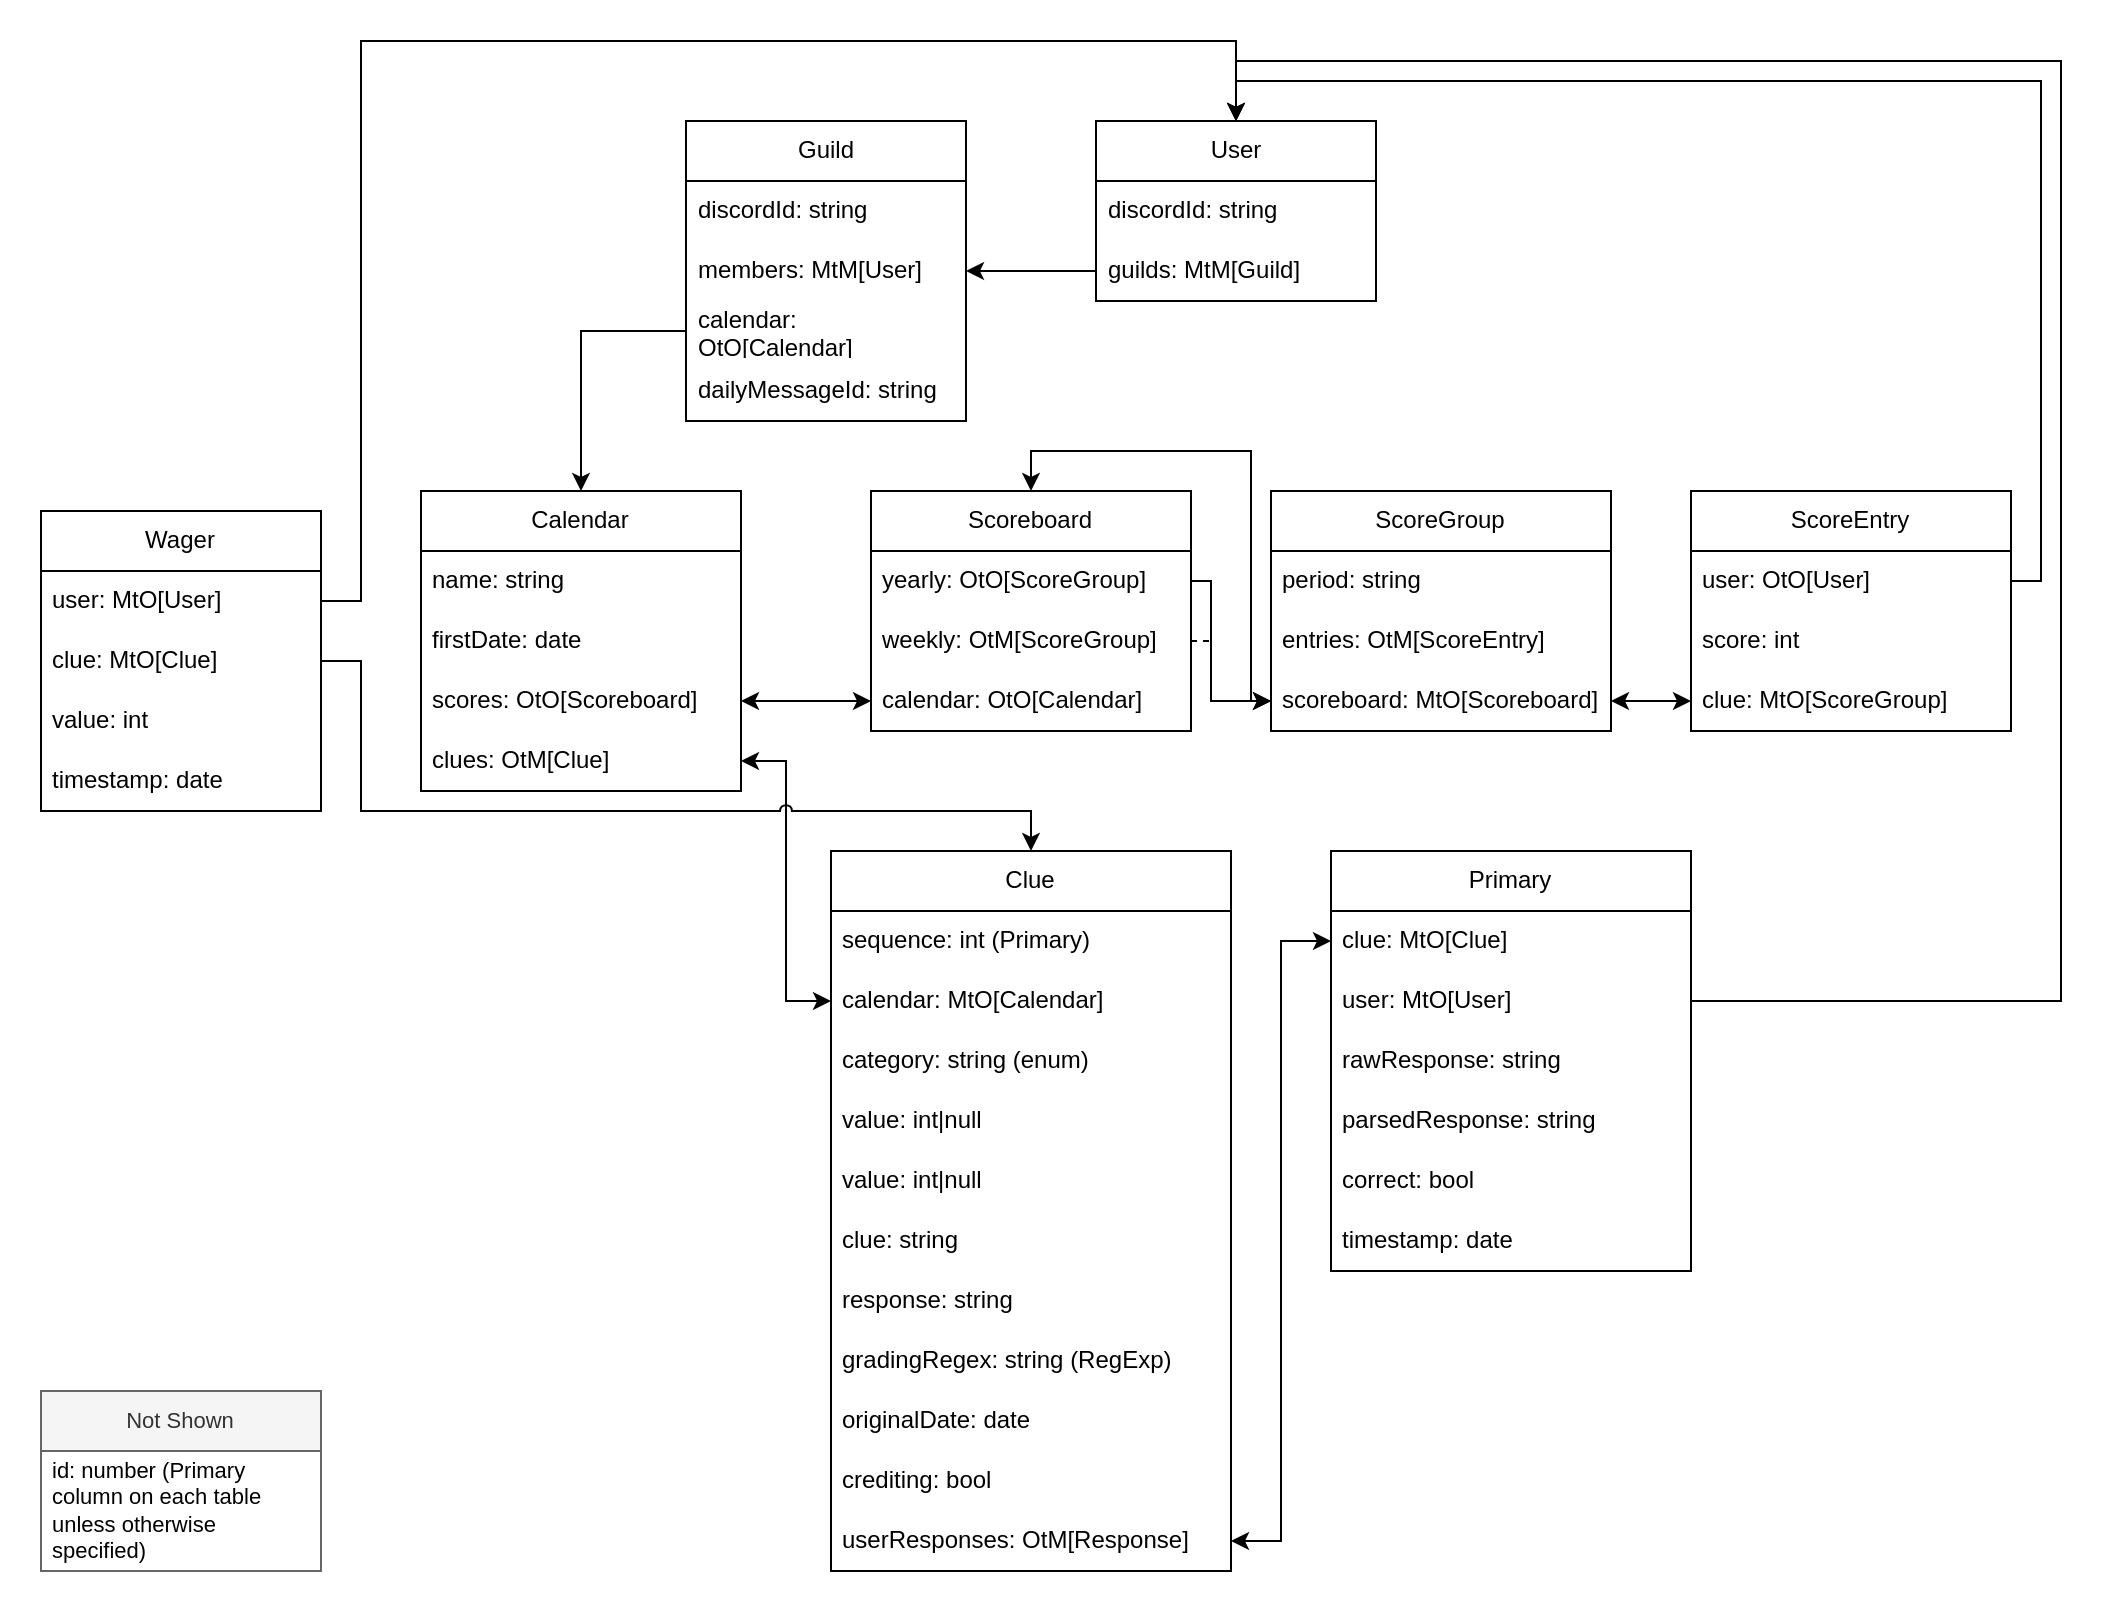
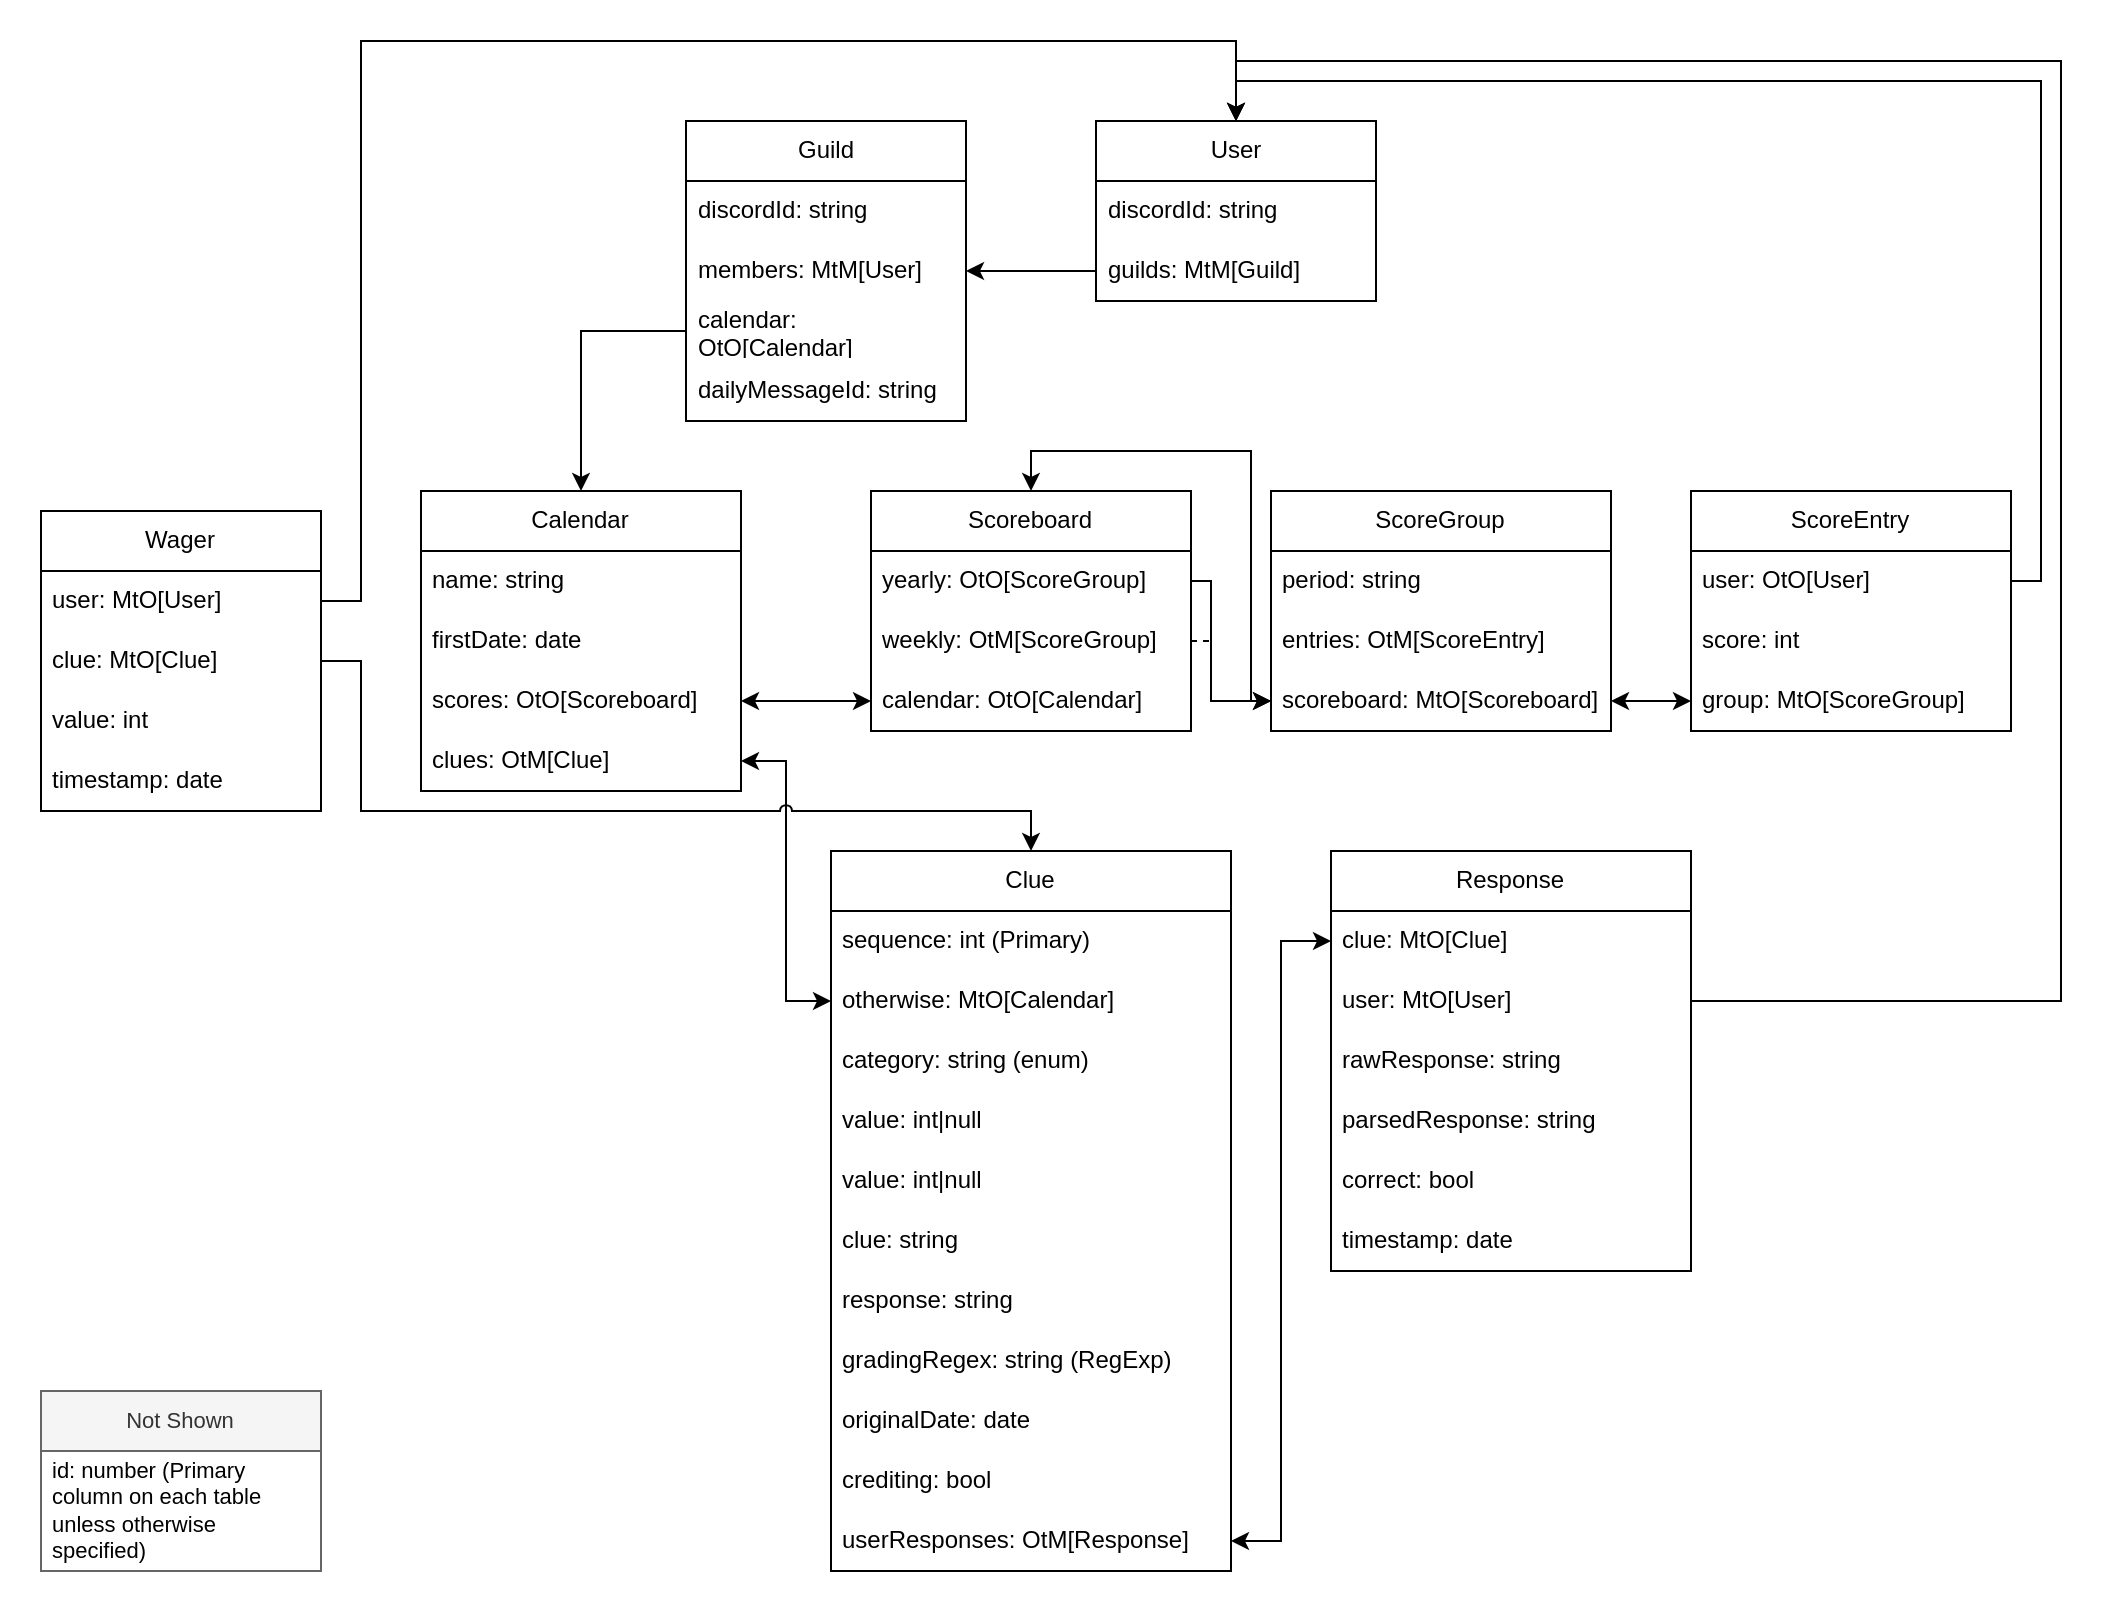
node "clue: MtO[ScoreGroup]": label "clue: MtO[ScoreGroup]" -> "group: MtO[ScoreGroup]"
node "Primary": label "Primary" -> "Response"
node "calendar: MtO[Calendar]": label "calendar: MtO[Calendar]" -> "otherwise: MtO[Calendar]"
